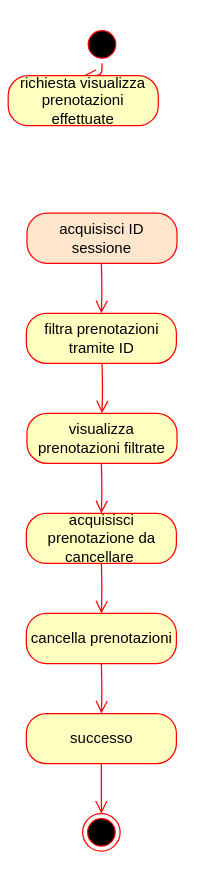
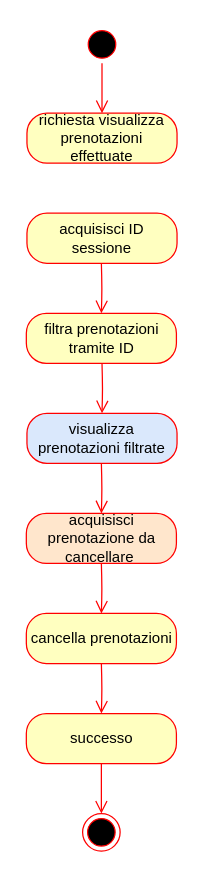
node "richiesta visualizza prenotazioni effettuate": moved (83, 101) -> (102, 138)
node "acquisisci ID sessione": fillcolor #ffe6cc -> #ffffc0
node "visualizza prenotazioni filtrate": fillcolor #ffffc0 -> #dae8fc
node "acquisisci prenotazione da cancellare": fillcolor #ffffc0 -> #ffe6cc
